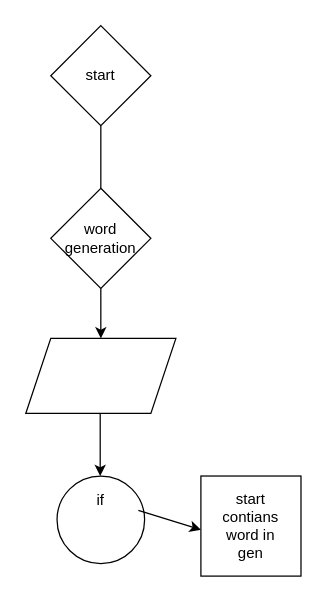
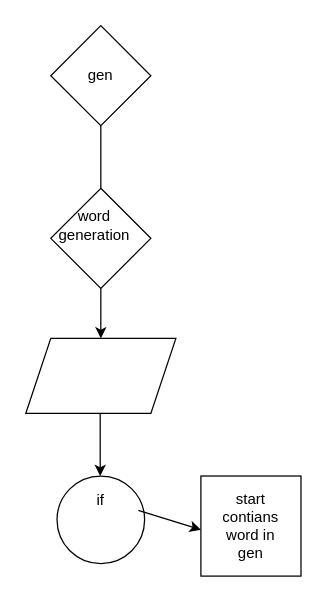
node "start": label "start" -> "gen"
node "word generation": moved (101, 238) -> (94, 226)
